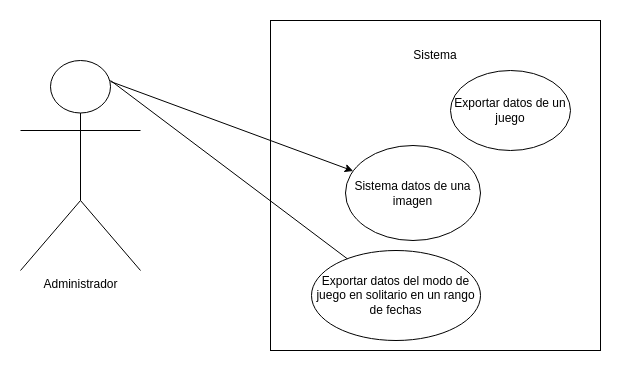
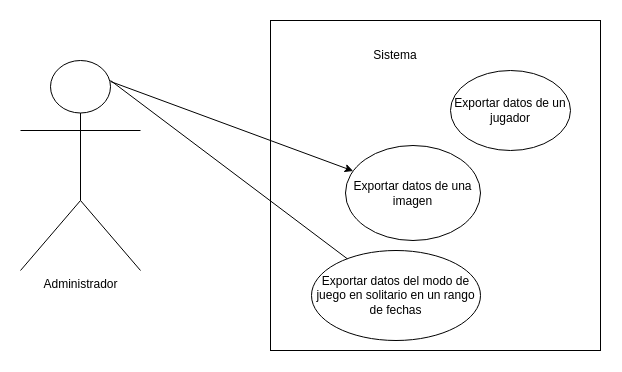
node "Sistema": moved (436, 56) -> (396, 56)
node "Exportar datos de un juego": label "Exportar datos de un juego" -> "Exportar datos de un jugador"
node "Sistema datos de una imagen": label "Sistema datos de una imagen" -> "Exportar datos de una imagen"
